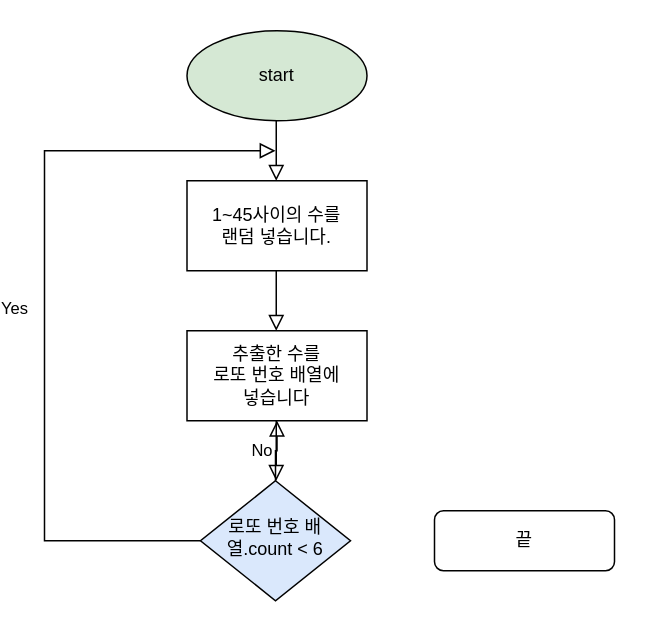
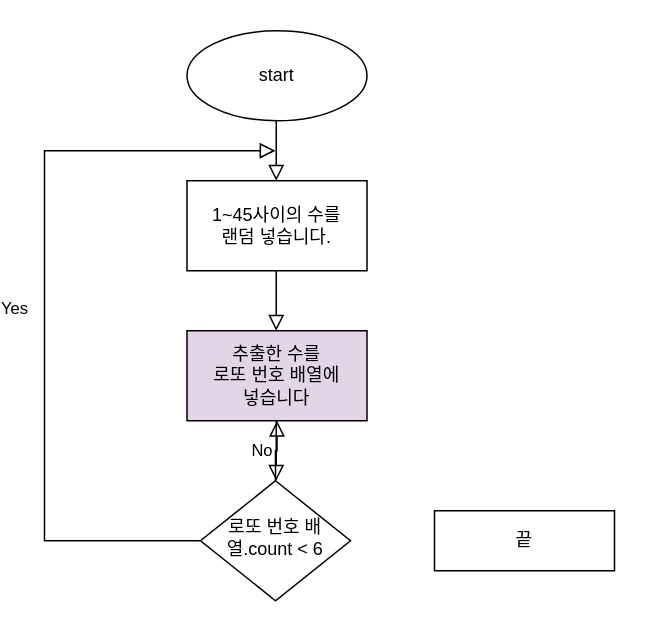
node "start": fillcolor #d5e8d4 -> #ffffff
node "추출한 수를 로또 번호 배열에 넣습니다": fillcolor #ffffff -> #e1d5e7
node "로또 번호 배열.count < 6": fillcolor #dae8fc -> #ffffff
node "끝": shape rounded rectangle -> rectangle
